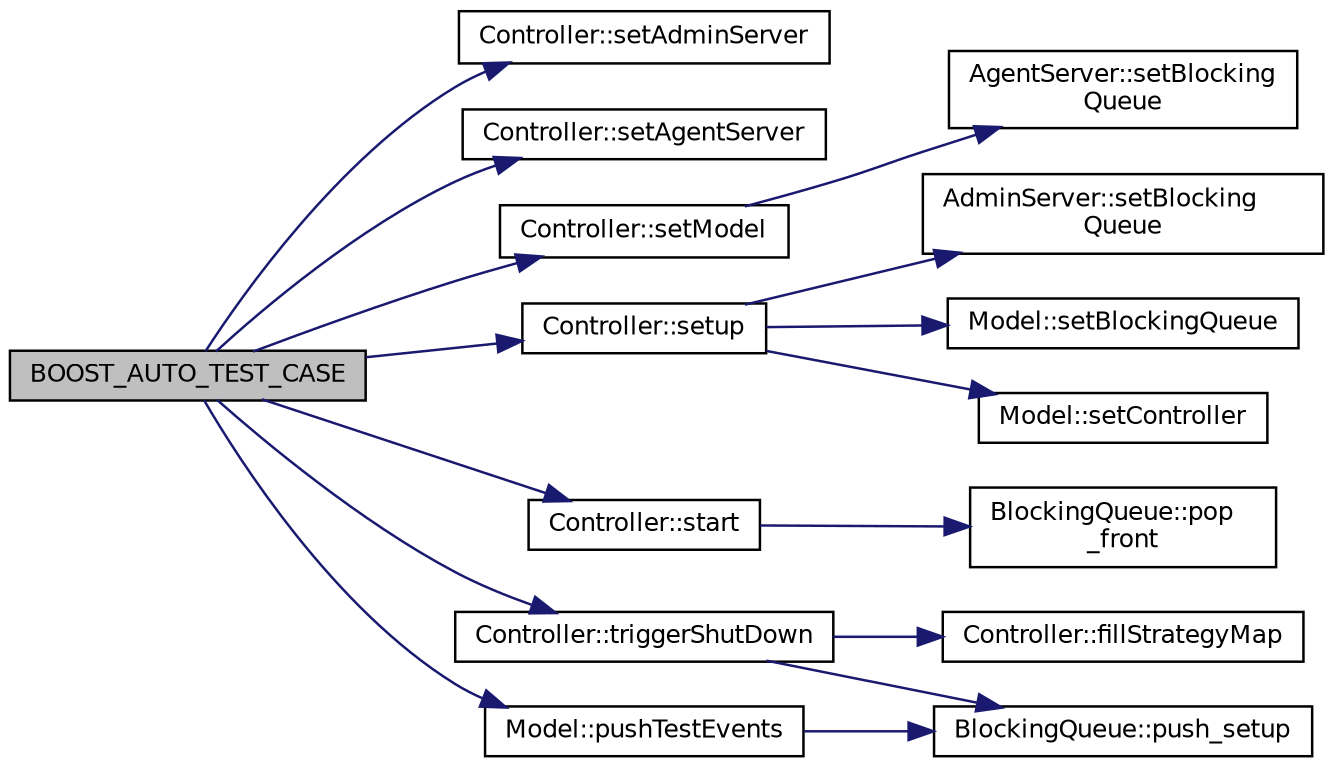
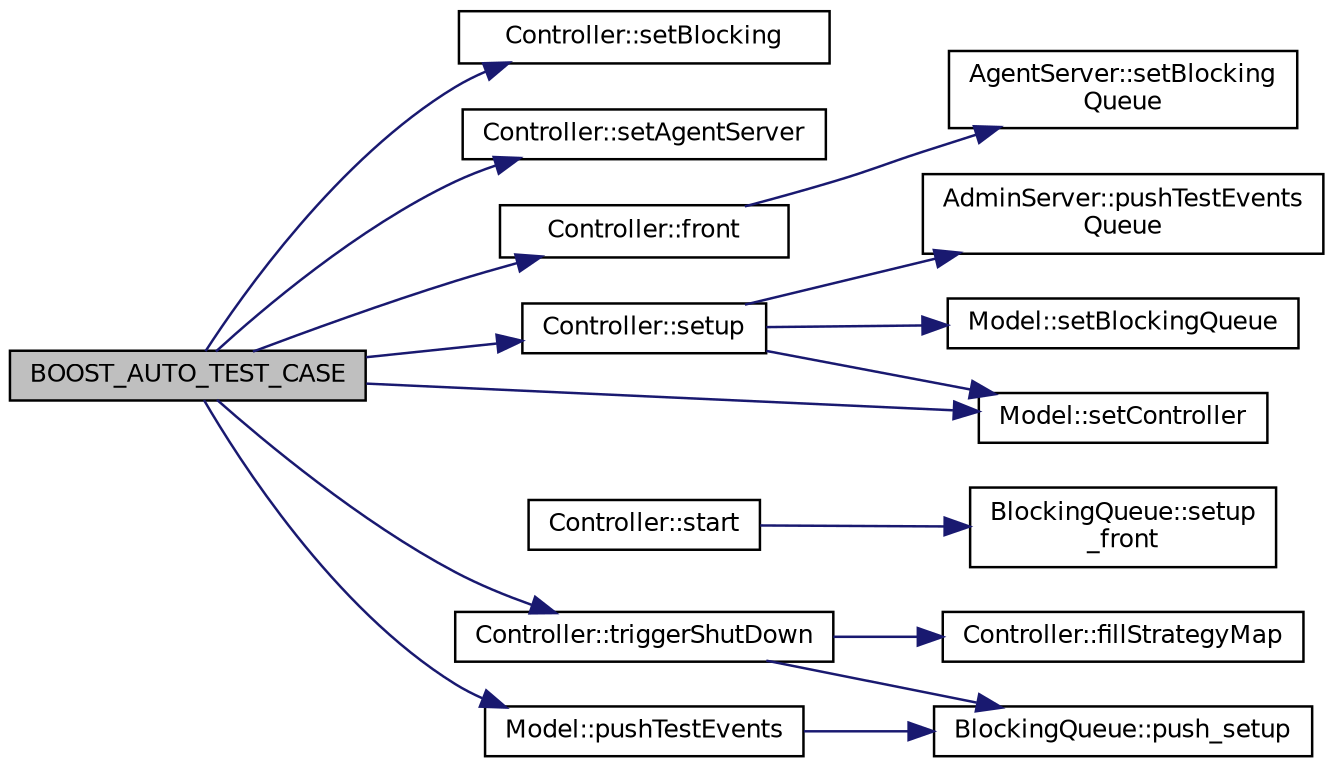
node "Controller::setAdminServer": label "Controller::setAdminServer" -> "Controller::setBlocking"
node "AdminServer::setBlocking Queue": label "AdminServer::setBlocking Queue" -> "AdminServer::pushTestEvents Queue"
node "Controller::setModel": label "Controller::setModel" -> "Controller::front"
edge "BOOST_AUTO_TEST_CASE" -> "Controller::start": now "BOOST_AUTO_TEST_CASE" -> "Model::setController"
node "BlockingQueue::pop _front": label "BlockingQueue::pop _front" -> "BlockingQueue::setup _front"
